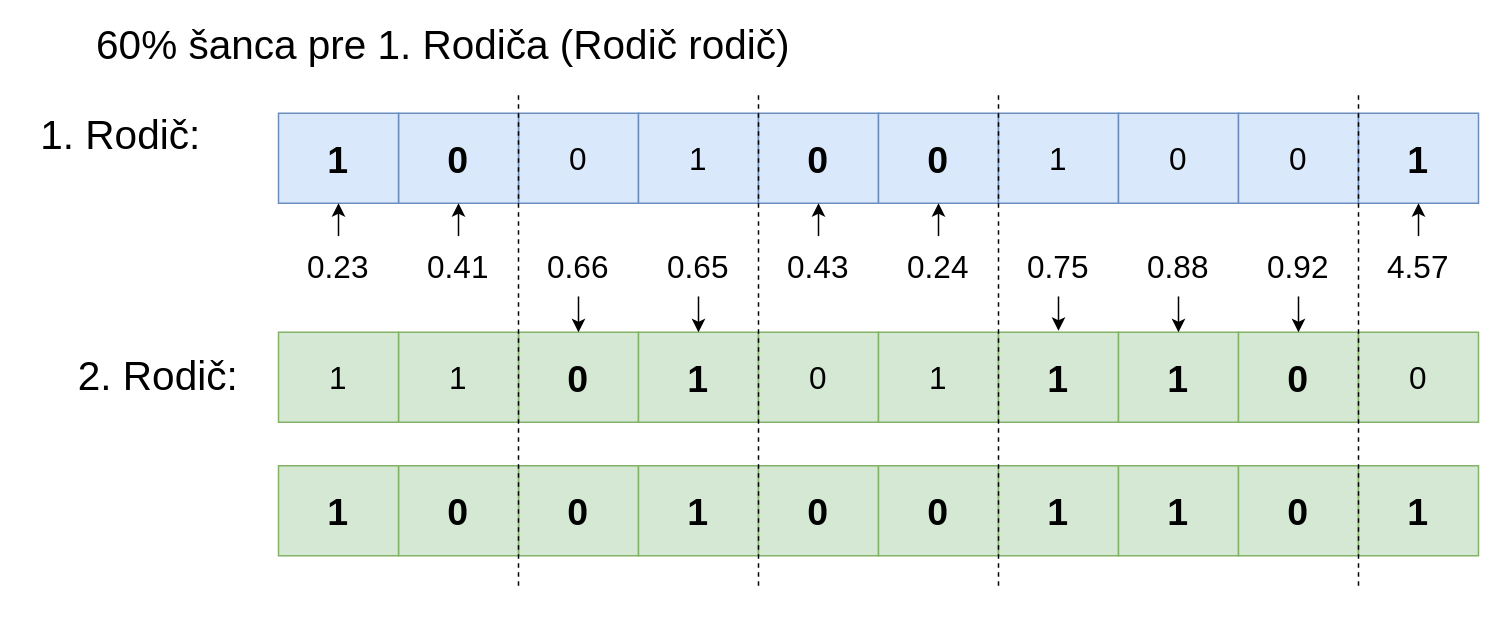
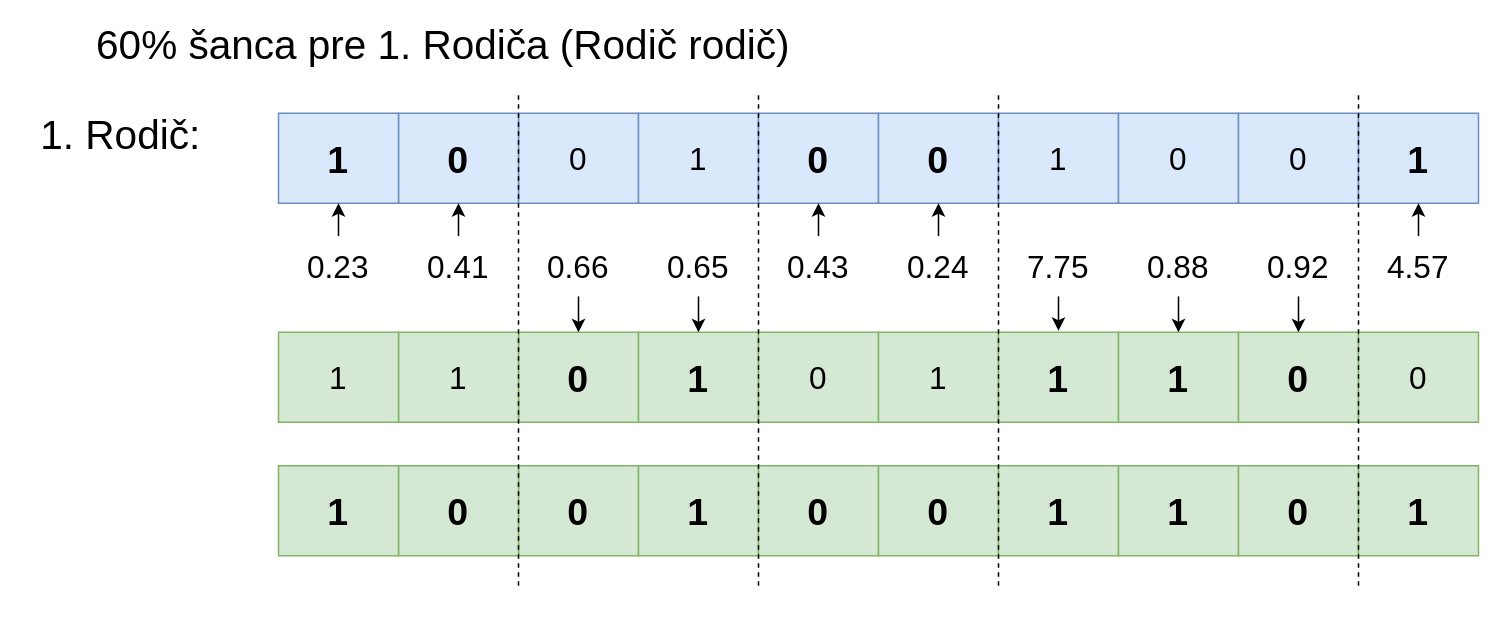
node "0.75": label "0.75" -> "7.75"
node "2. Rodič:": removed
